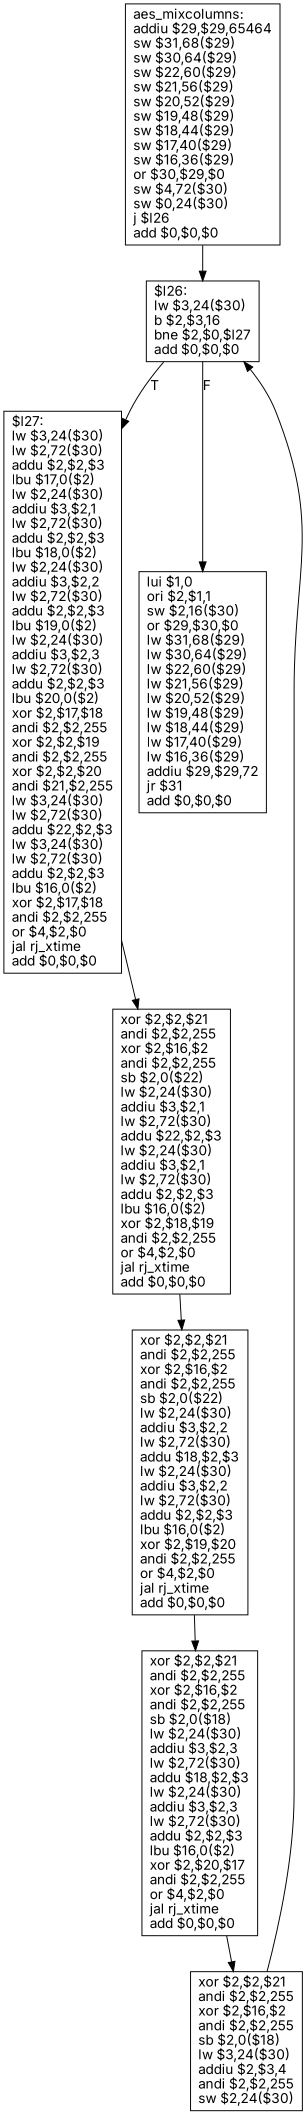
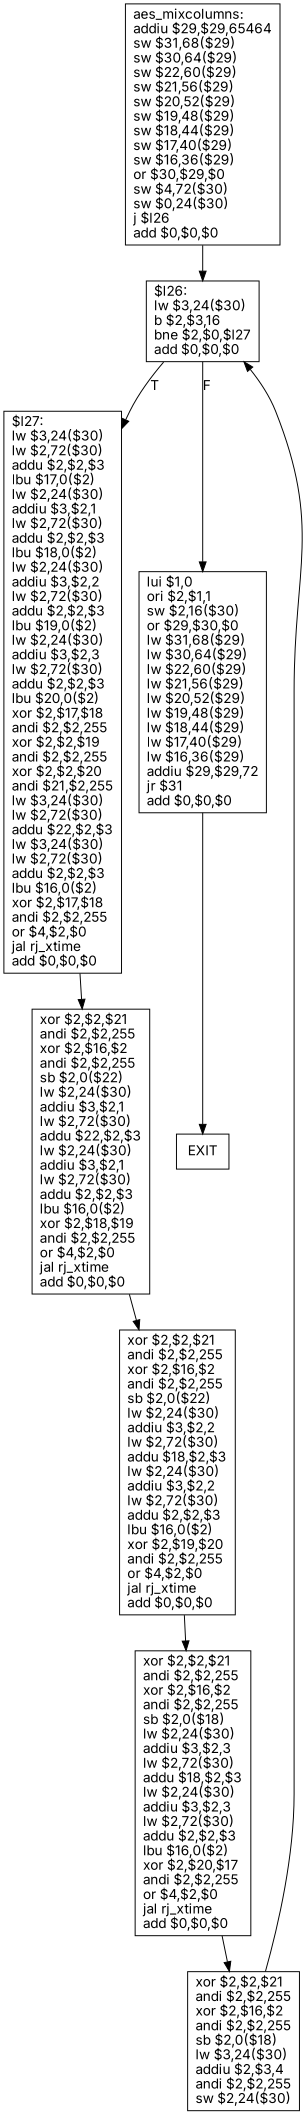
node "EXIT": added
